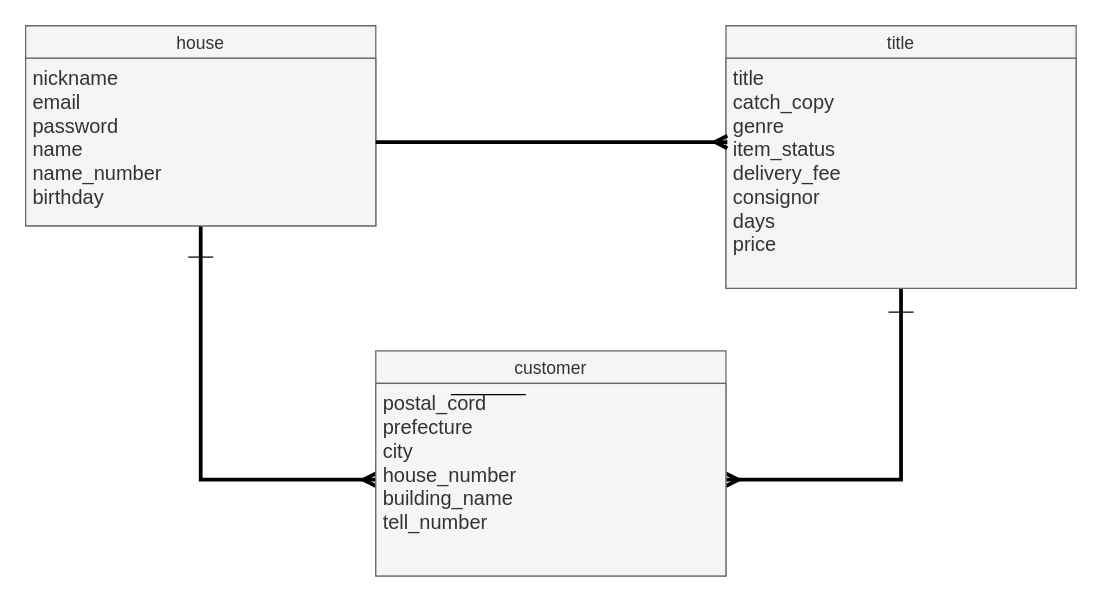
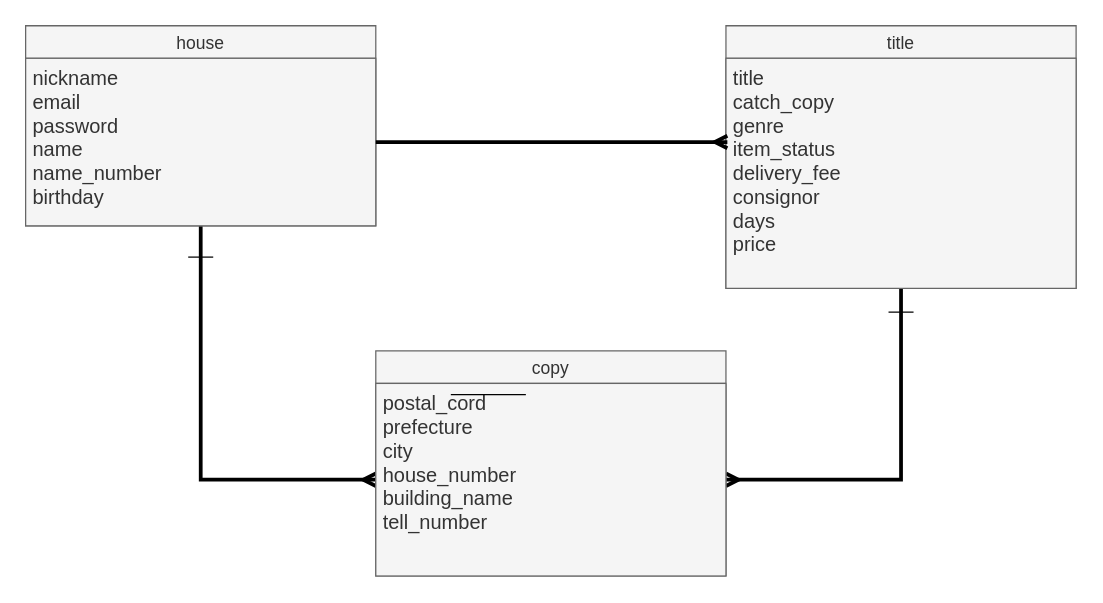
node "customer": label "customer" -> "copy"
